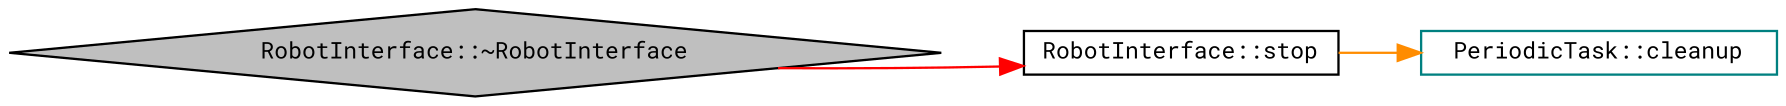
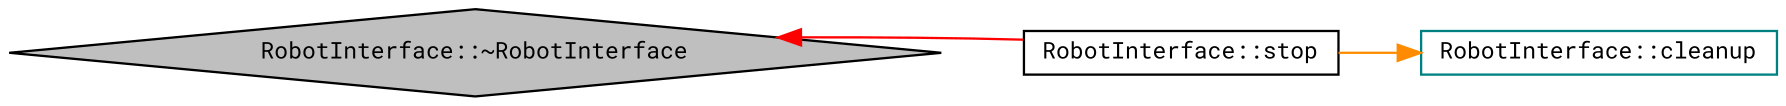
node "PeriodicTask::cleanup": label "PeriodicTask::cleanup" -> "RobotInterface::cleanup"
edge "RobotInterface::~RobotInterface" -> "RobotInterface::stop": reversed
